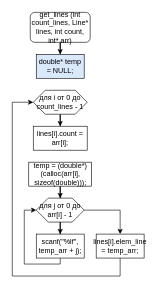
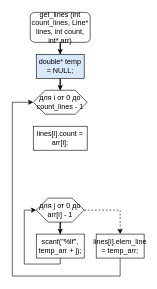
edge "double* temp = NULL;" -> "для i от 0 до count_lines - 1": added
edge "для i от 0 до count_lines - 1" -> "lines[i].count = arr[i];": removed
node "temp = (double*) (calloc(arr[i], sizeof(double)));": removed
edge "temp = (double*) (calloc(arr[i], sizeof(double)));" -> "для j от 0 до arr[i] - 1": removed
edge "для j от 0 до arr[i] - 1" -> "lines[i].elem_line = temp_arr;": style solid -> dashed
